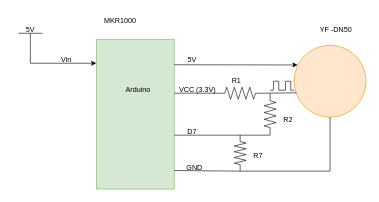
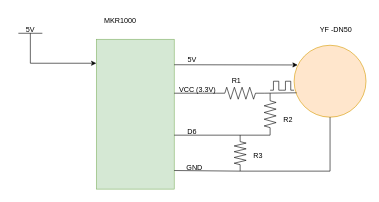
node "Vin": removed
node "Arduino": removed
node "D7": label "D7" -> "D6"
node "R7": label "R7" -> "R3"
